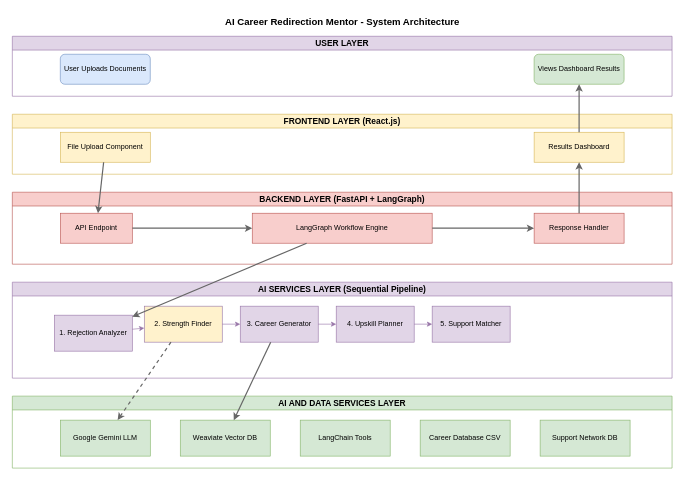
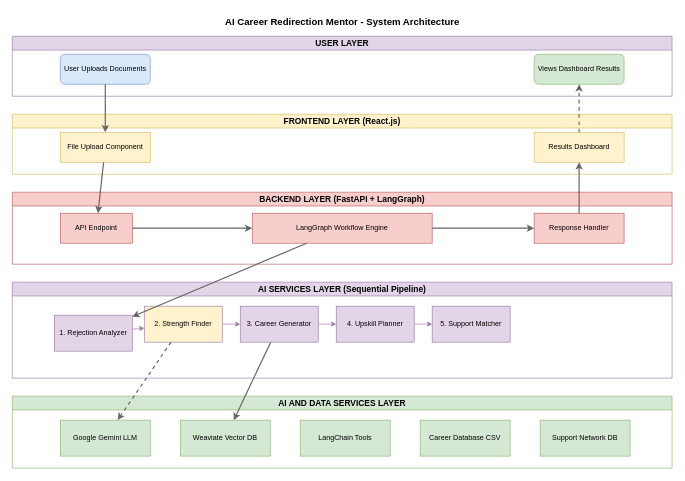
edge "User Uploads Documents" -> "File Upload Component": added
edge "Results Dashboard" -> "Views Dashboard Results": style solid -> dashed
